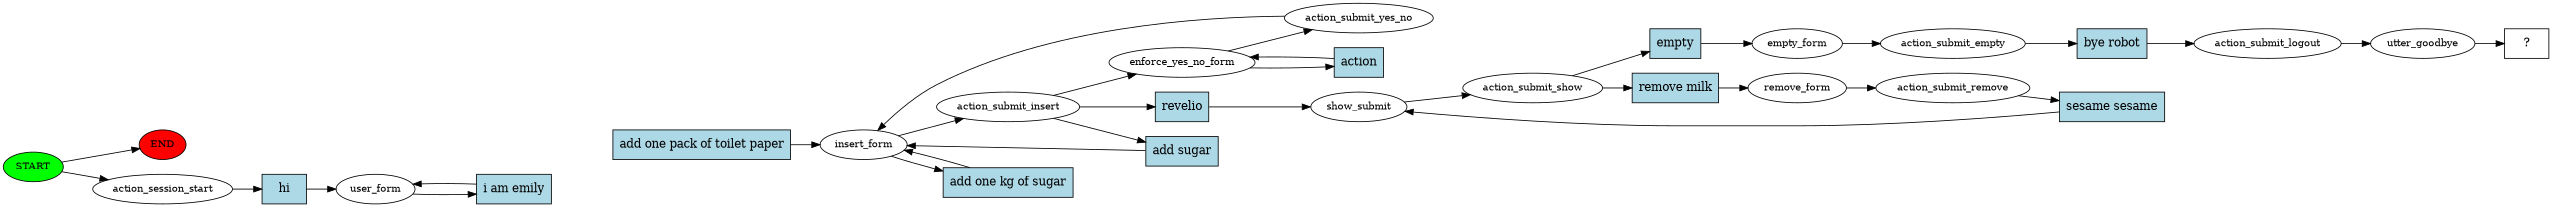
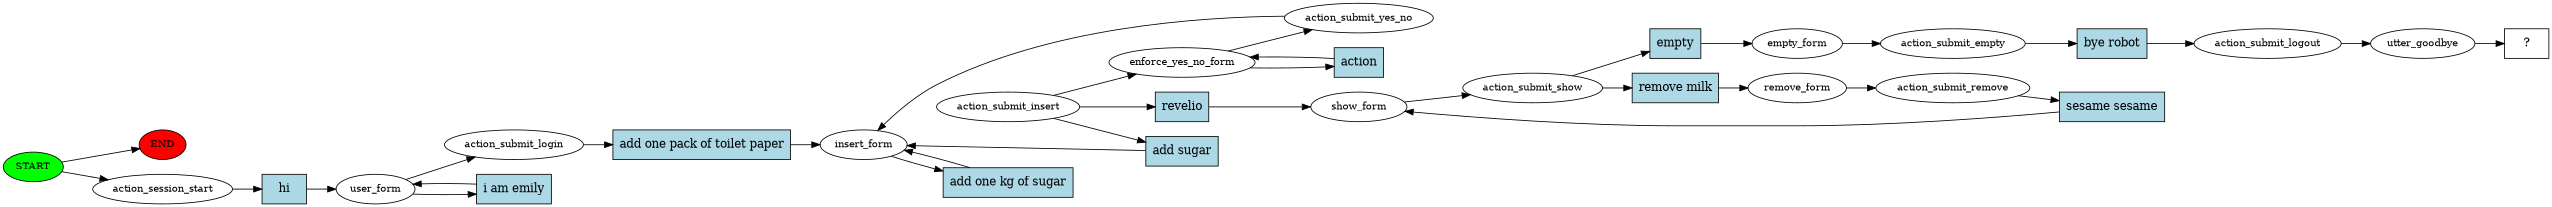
node "show_submit": label "show_submit" -> "show_form"
edge "insert_form" -> "action_submit_insert": removed
node "action_submit_login": added
